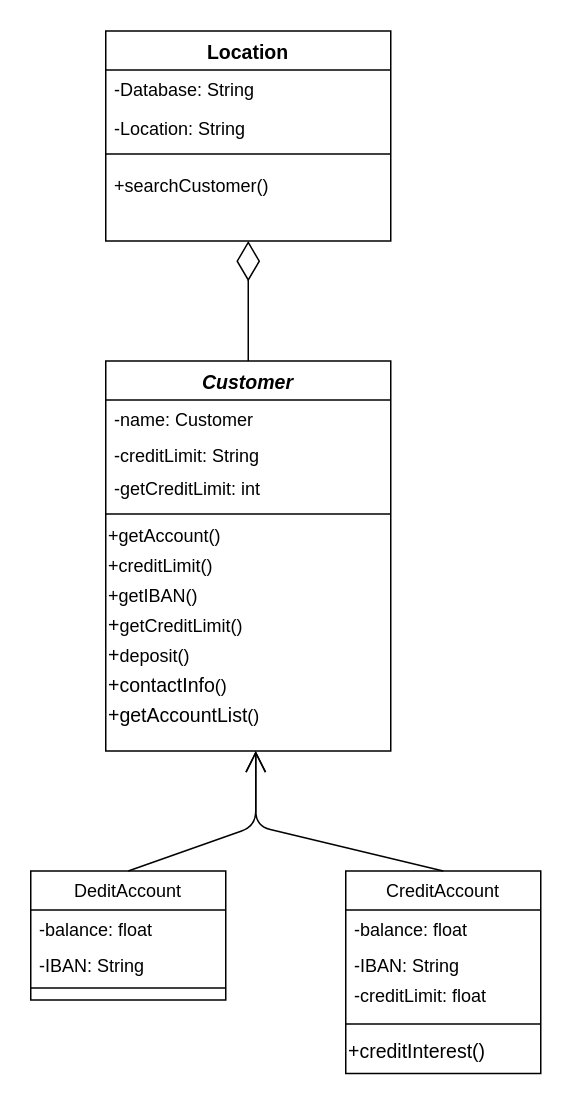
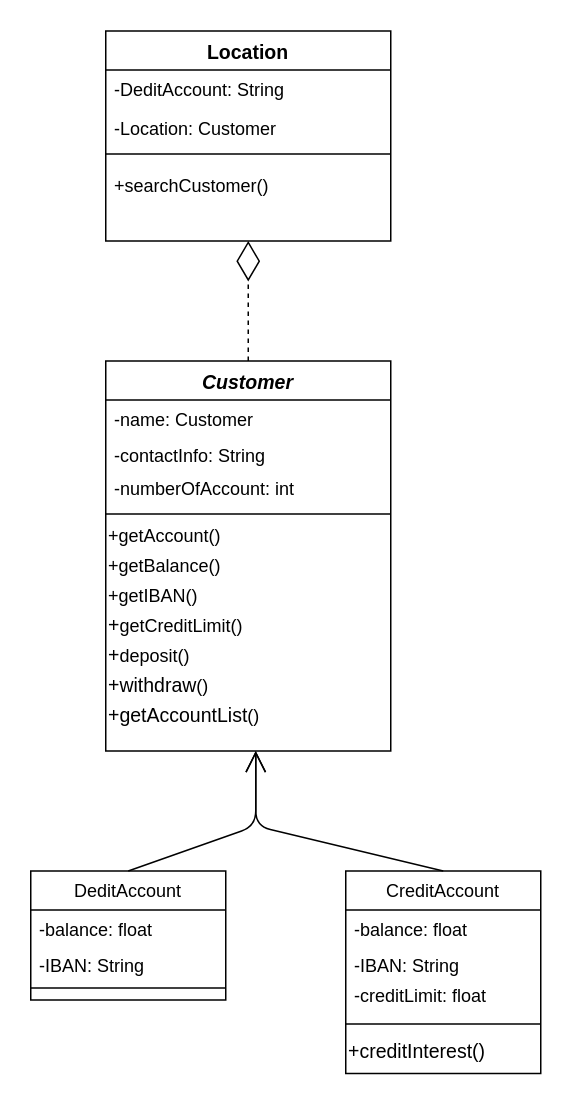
node "-Database: String": label "-Database: String" -> "-DeditAccount: String"
node "-Location: String": label "-Location: String" -> "-Location: Customer"
edge "Customer" -> "Location": style solid -> dashed
node "-creditLimit: String": label "-creditLimit: String" -> "-contactInfo: String"
node "-getCreditLimit: int": label "-getCreditLimit: int" -> "-numberOfAccount: int"
node "+creditLimit()": label "+creditLimit()" -> "+getBalance()"
node "+contactInfo()": label "+contactInfo()" -> "+withdraw()"
